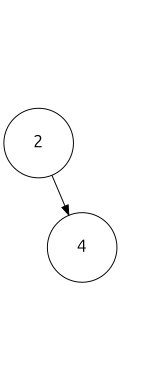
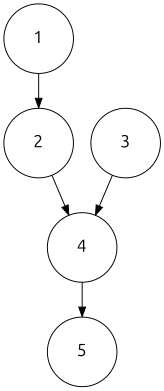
node "1": added
node "3": added
node "5": added
